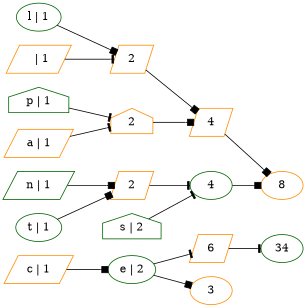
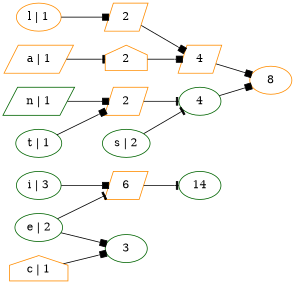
node "l | 1": color darkgreen -> darkorange
node "| 1": removed
node "p | 1": removed
node "i | 3": added
node "s | 2": shape house -> ellipse
node "34": label "34" -> "14"
node "c | 1": shape parallelogram -> house
edge "c | 1" -> "e | 2": now "c | 1" -> "3"
node "3": color darkorange -> darkgreen
